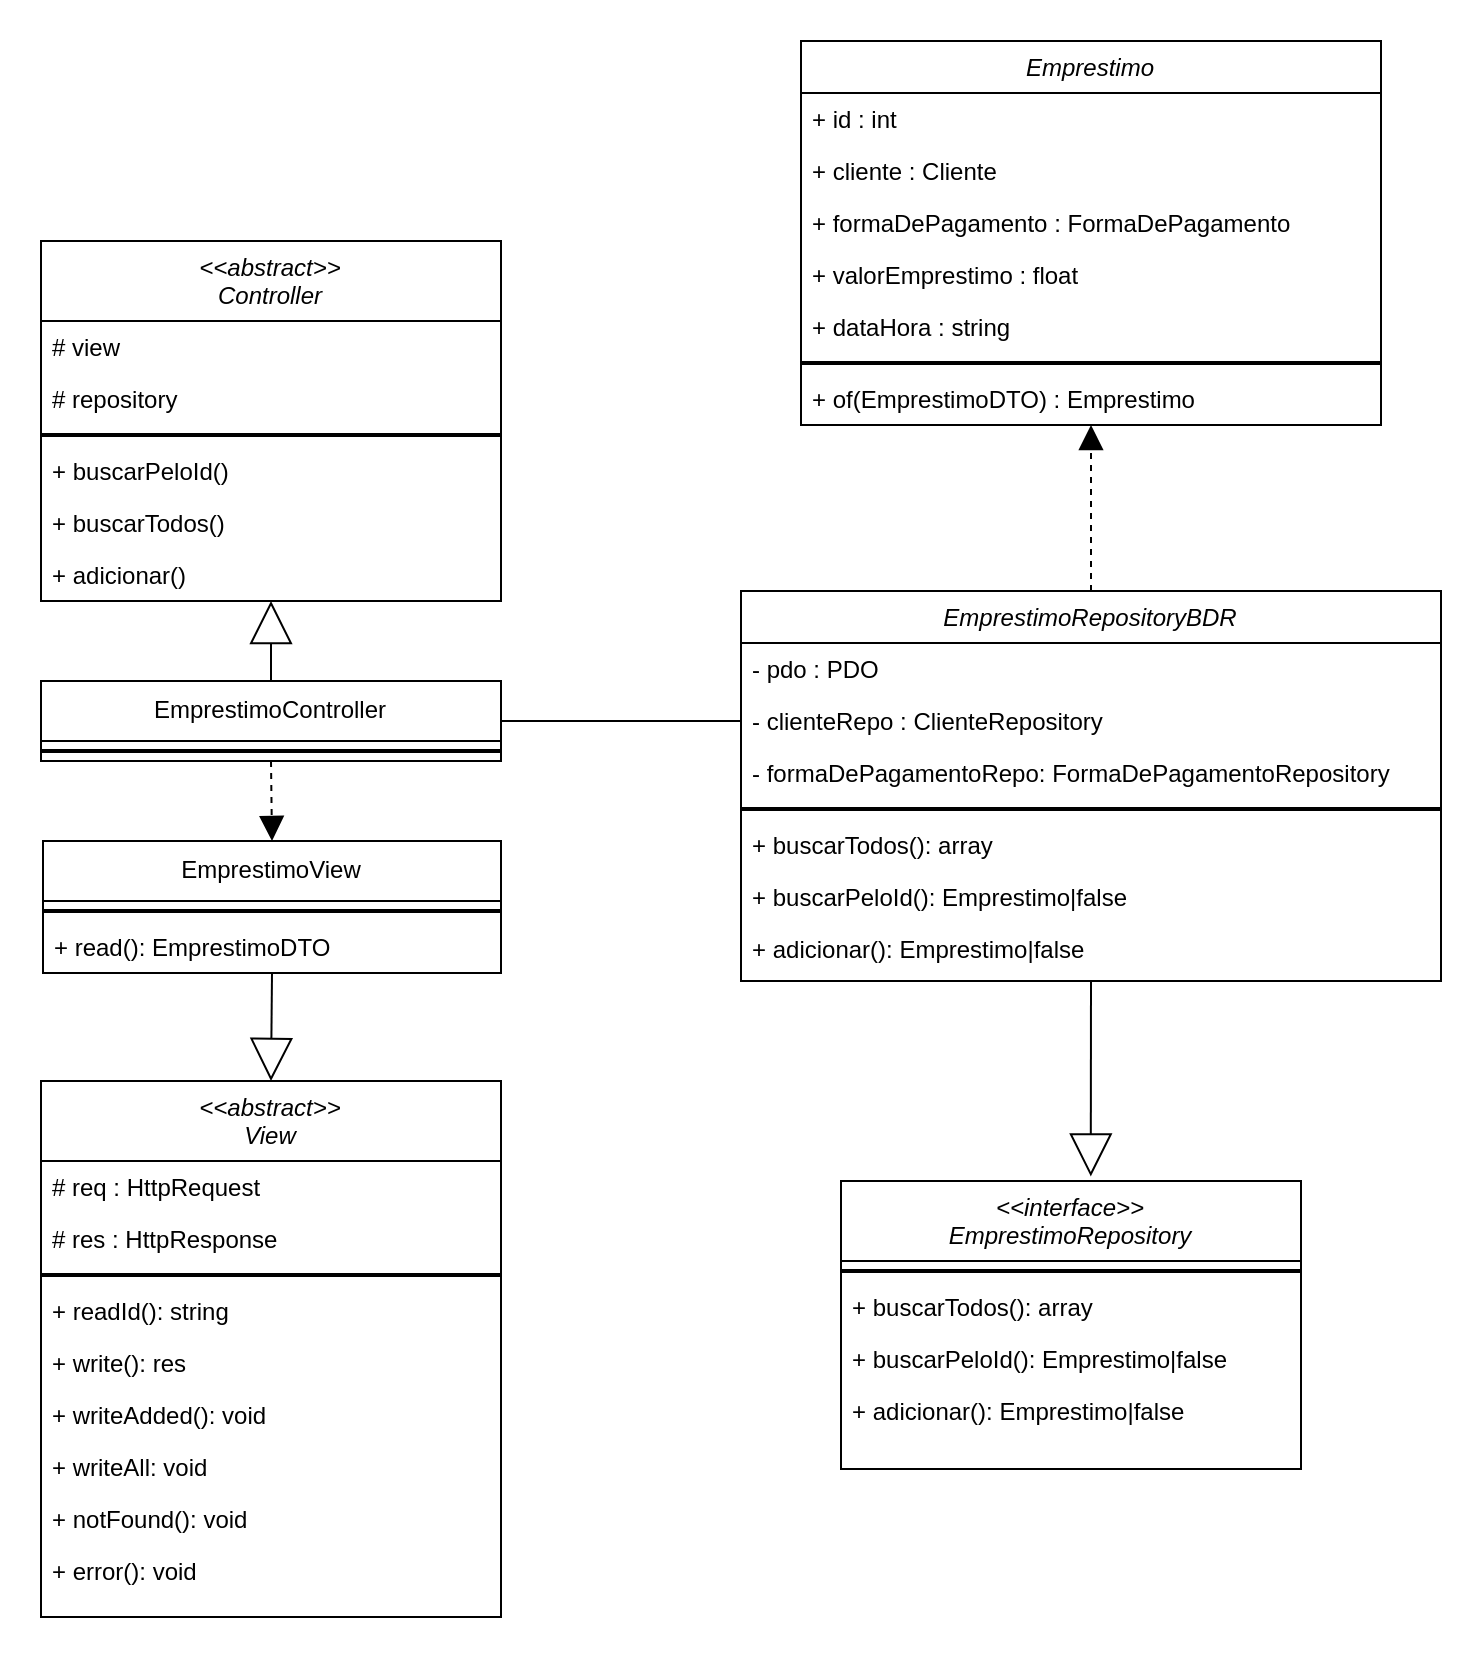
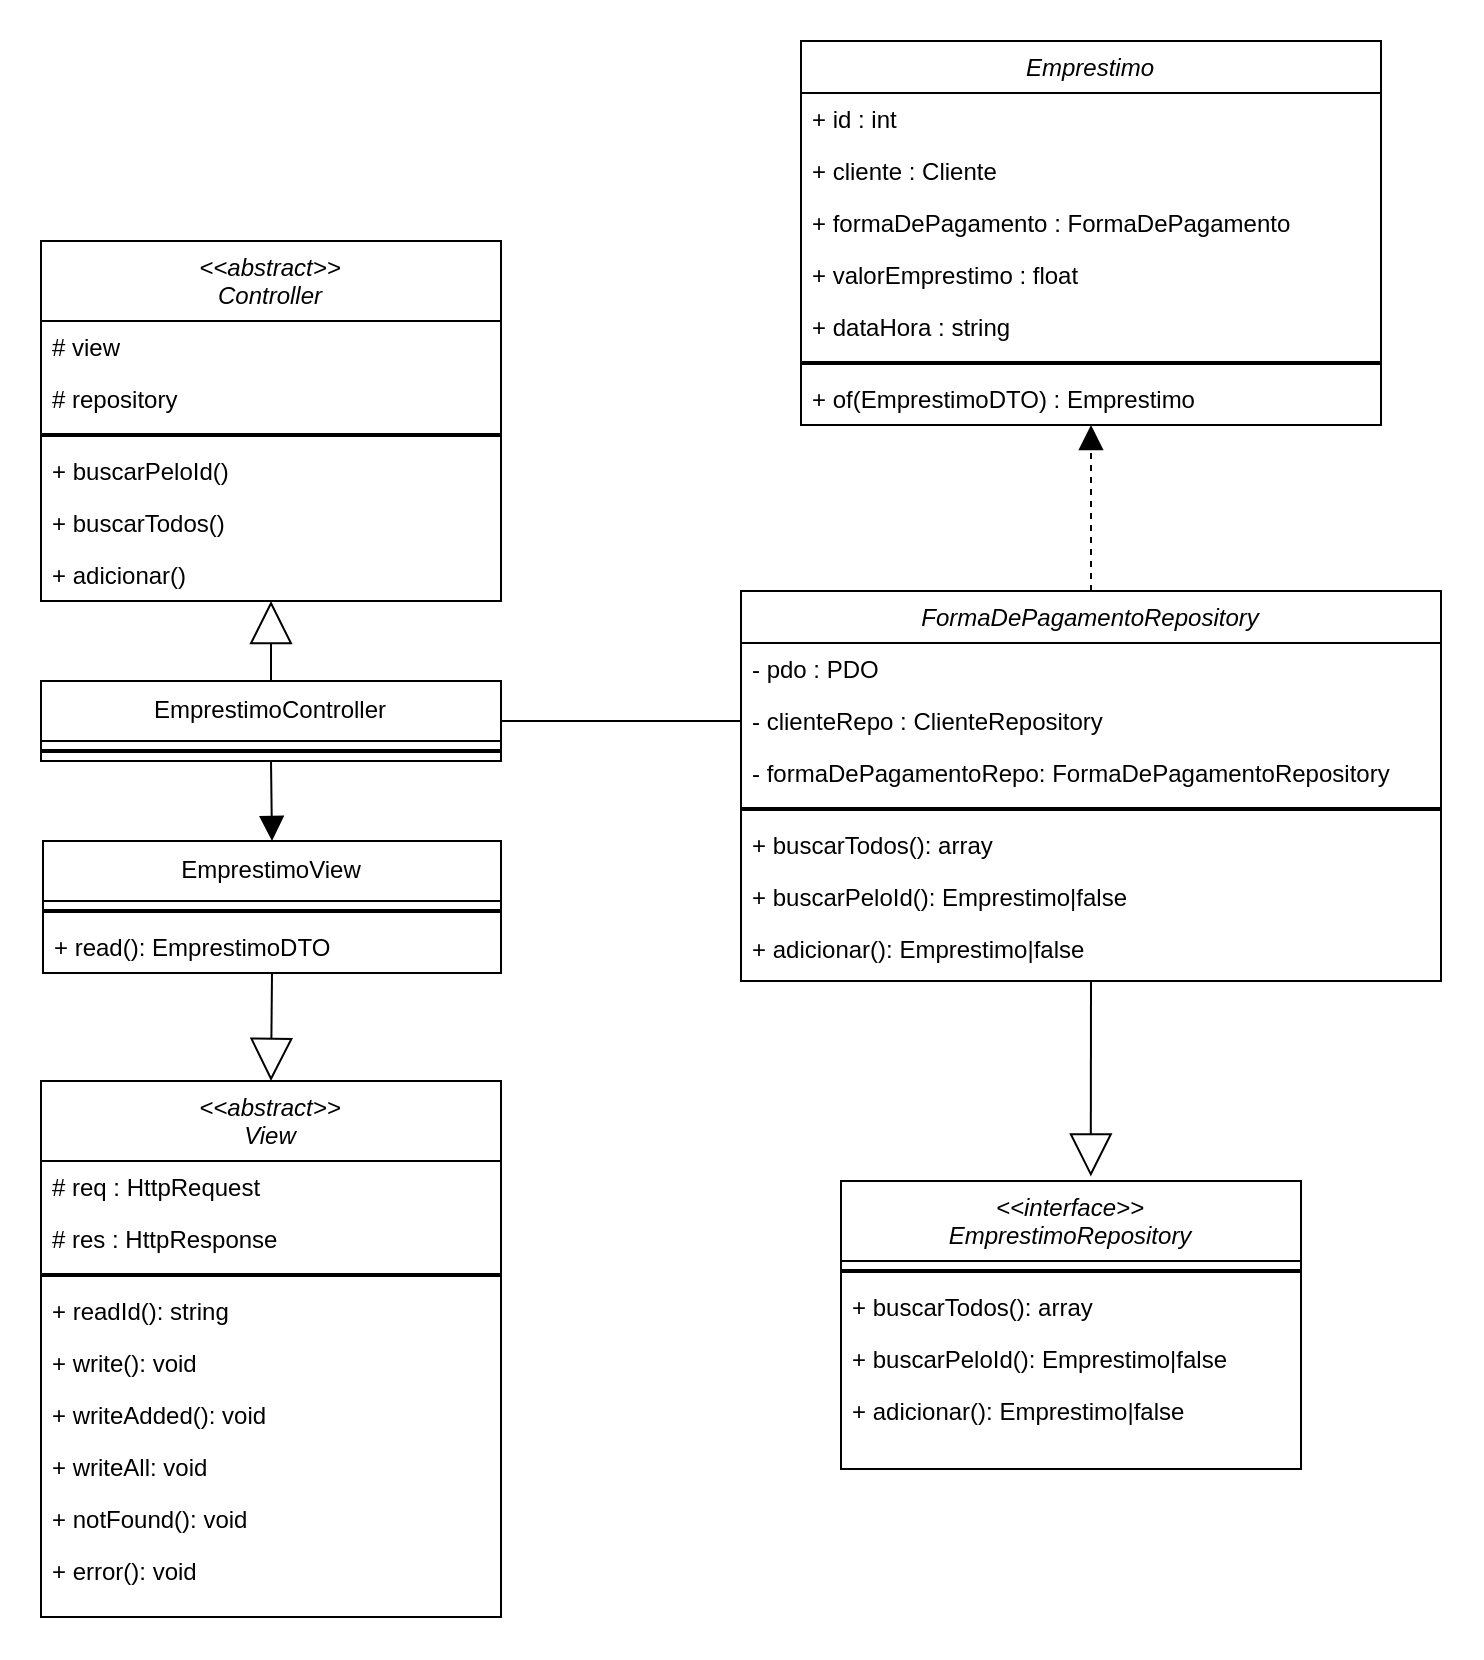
node "EmprestimoRepositoryBDR": label "EmprestimoRepositoryBDR" -> "FormaDePagamentoRepository"
edge "EmprestimoController" -> "EmprestimoView": style dashed -> solid
node "+ write(): res": label "+ write(): res" -> "+ write(): void"
